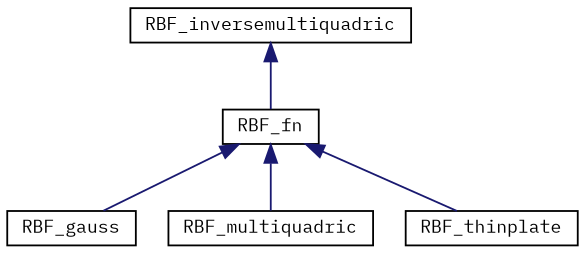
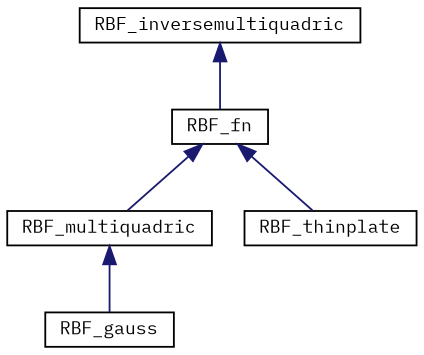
edge "RBF_gauss" -> "RBF_fn": now "RBF_gauss" -> "RBF_multiquadric"
